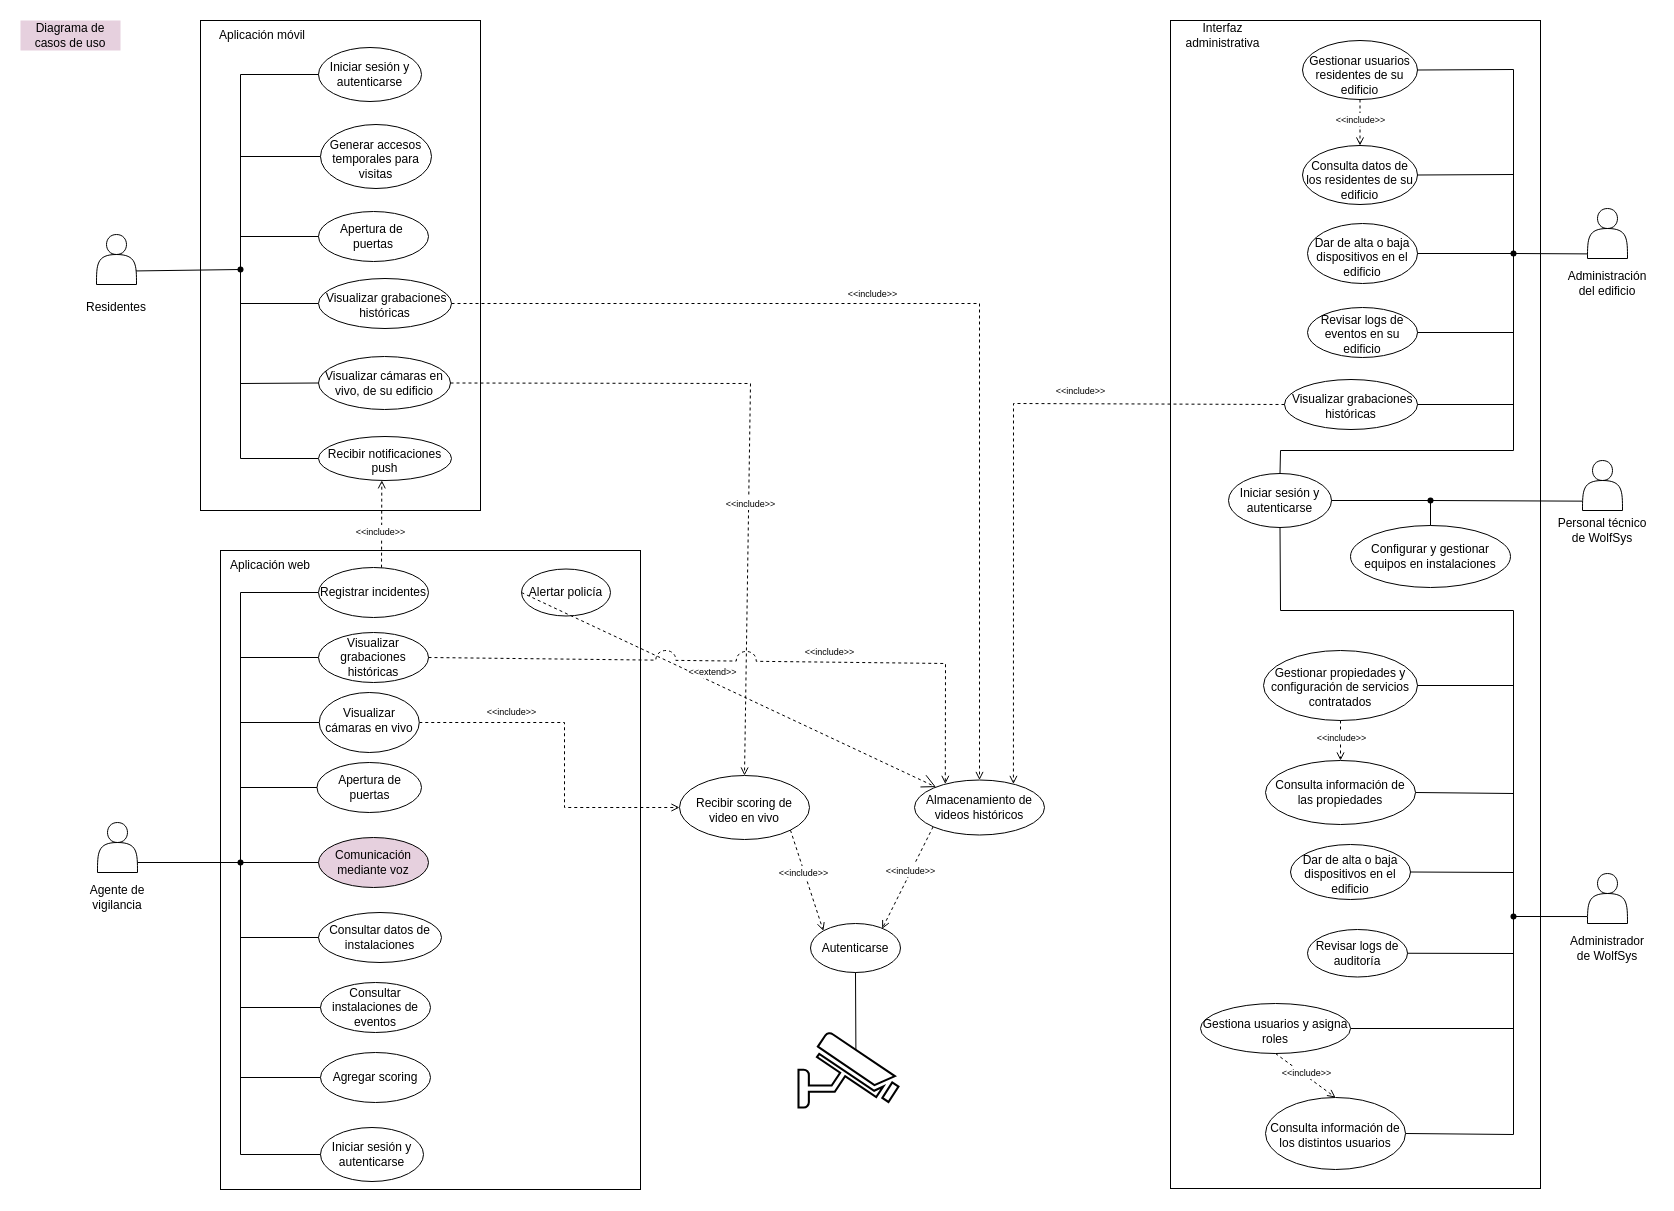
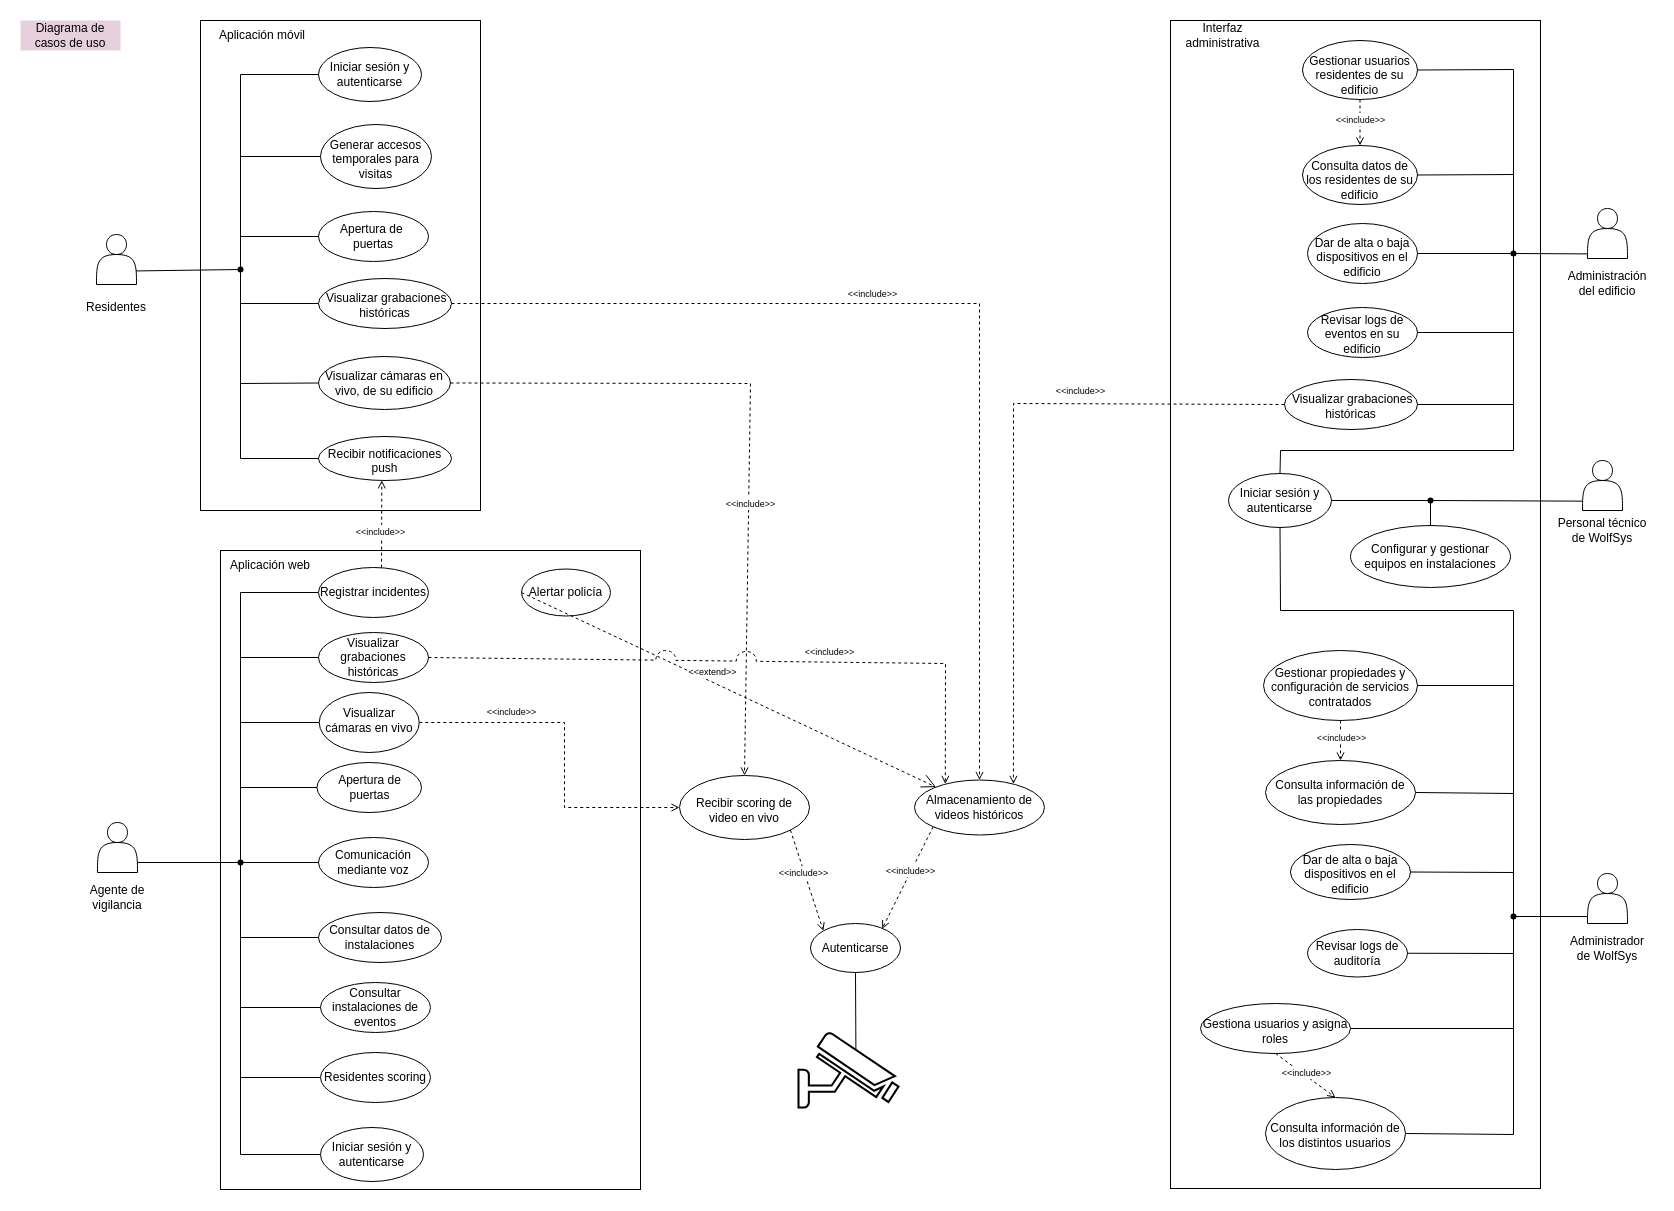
node "Comunicación mediante voz": fillcolor #e6d0de -> #ffffff
node "Agregar scoring": label "Agregar scoring" -> "Residentes scoring"
